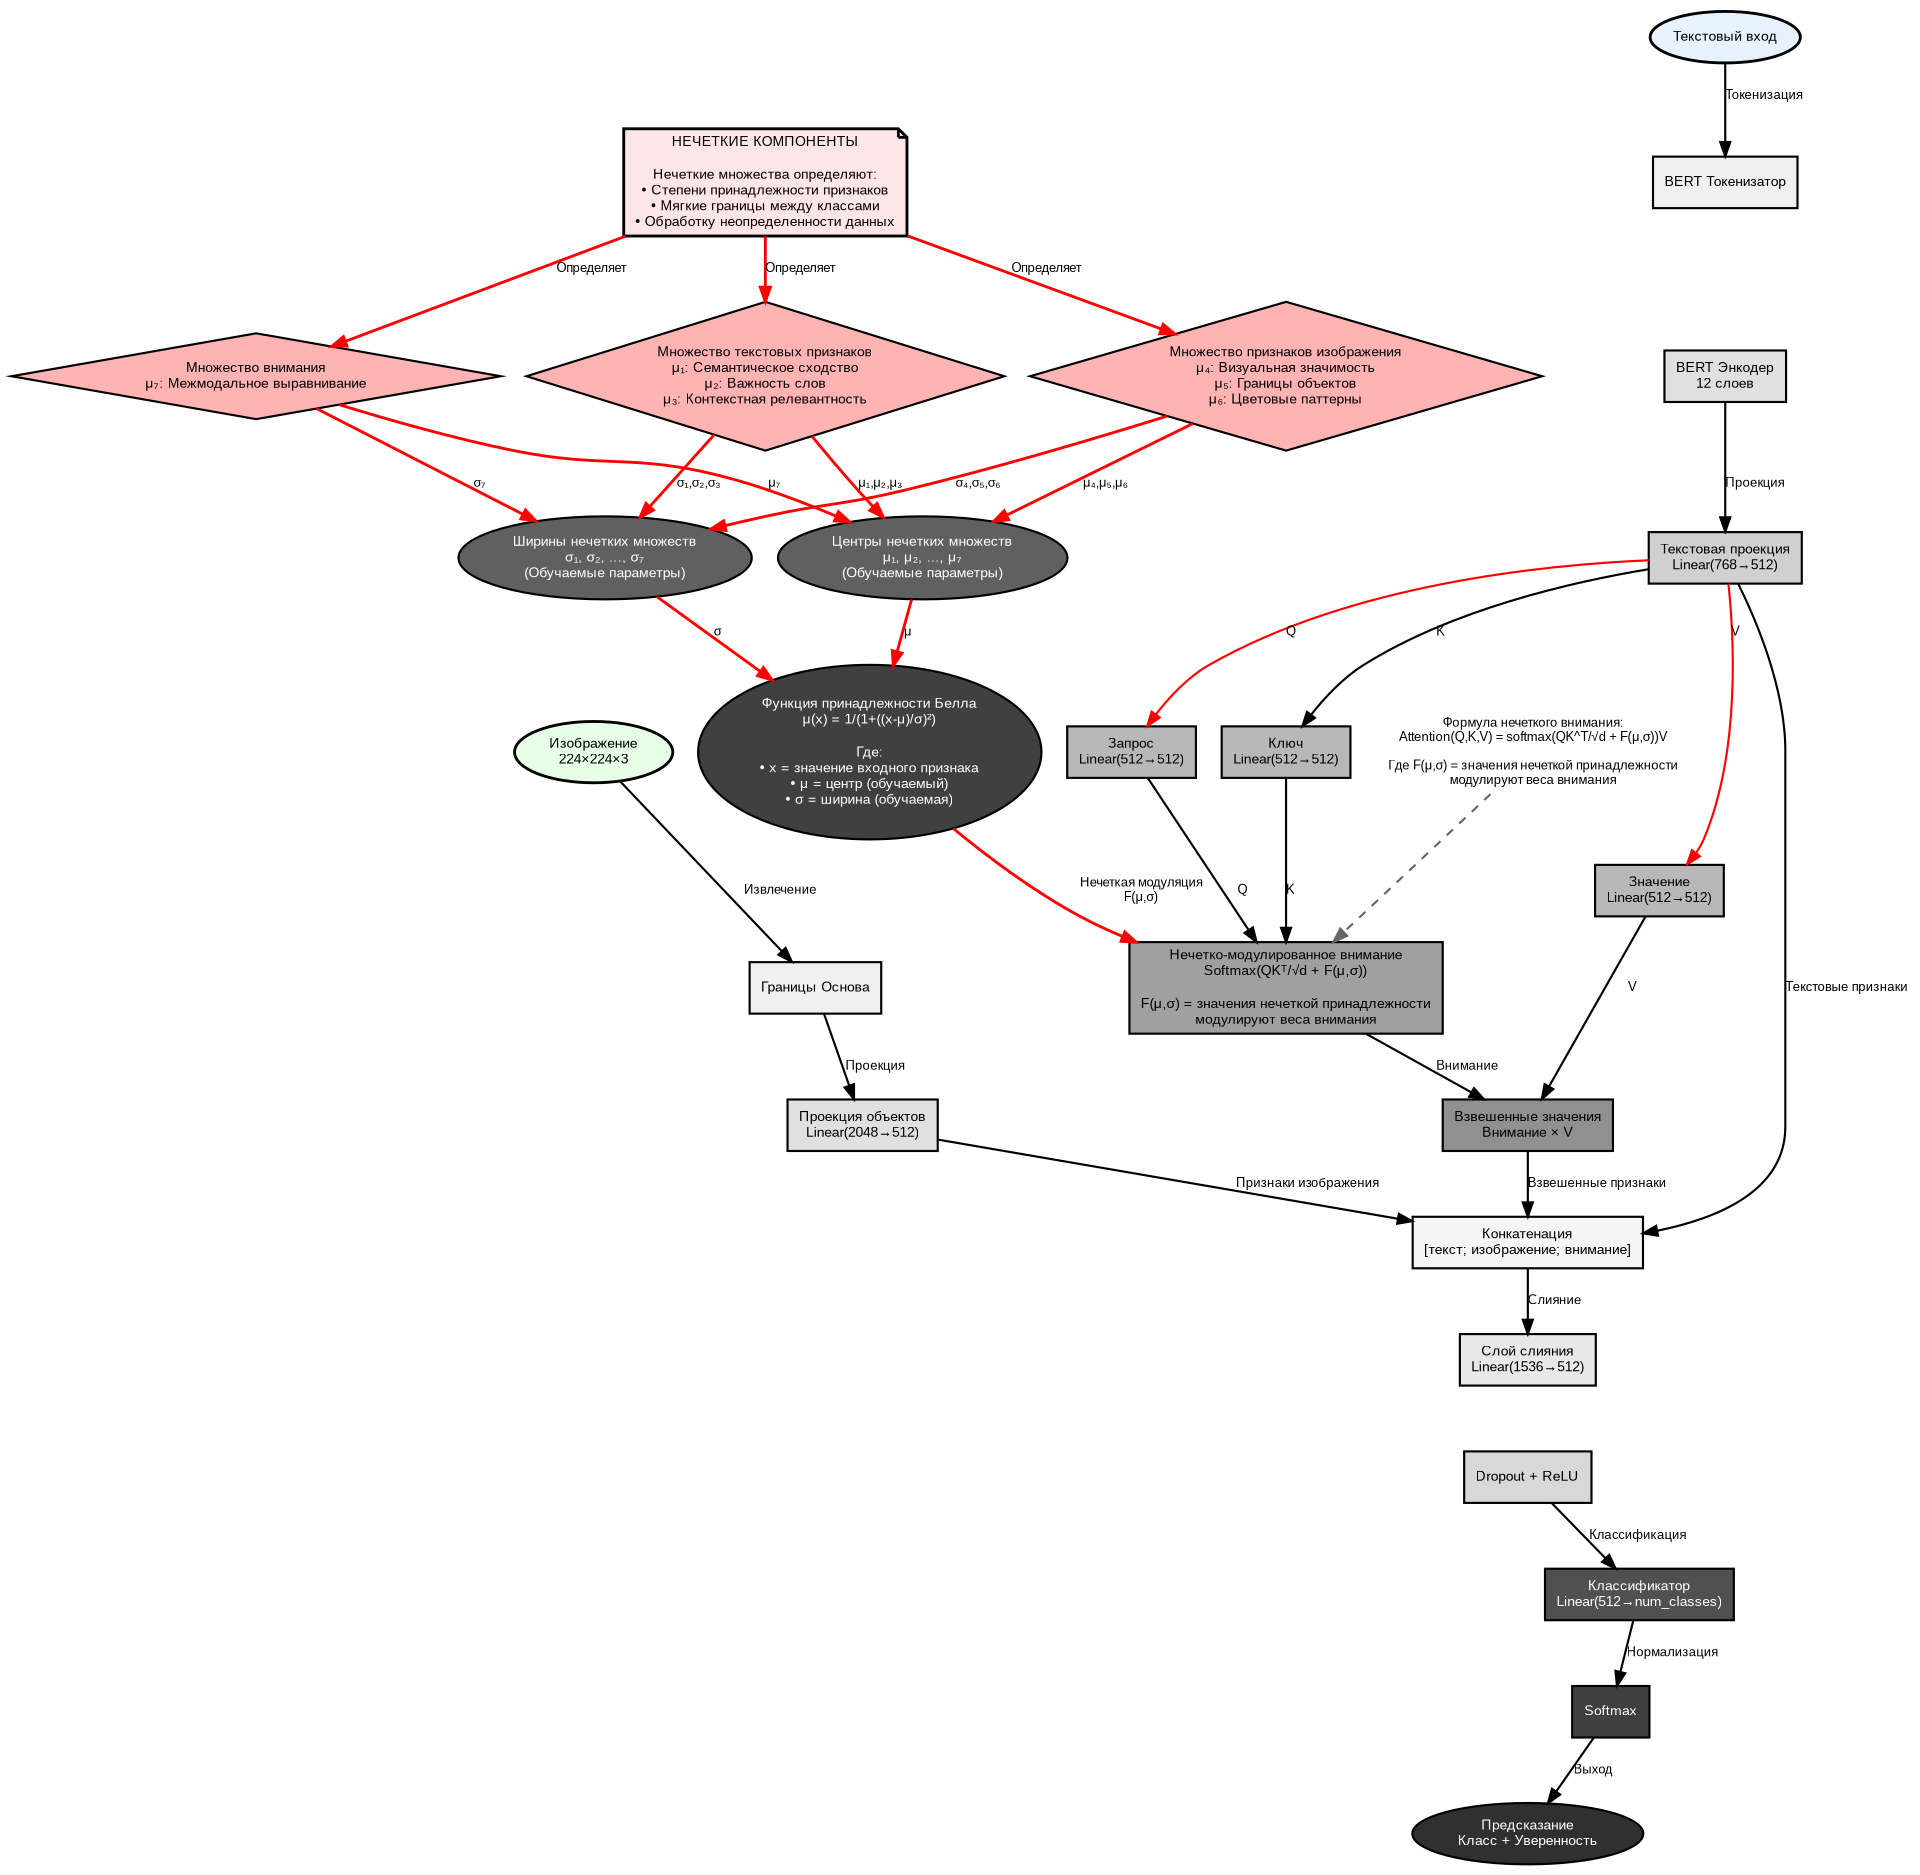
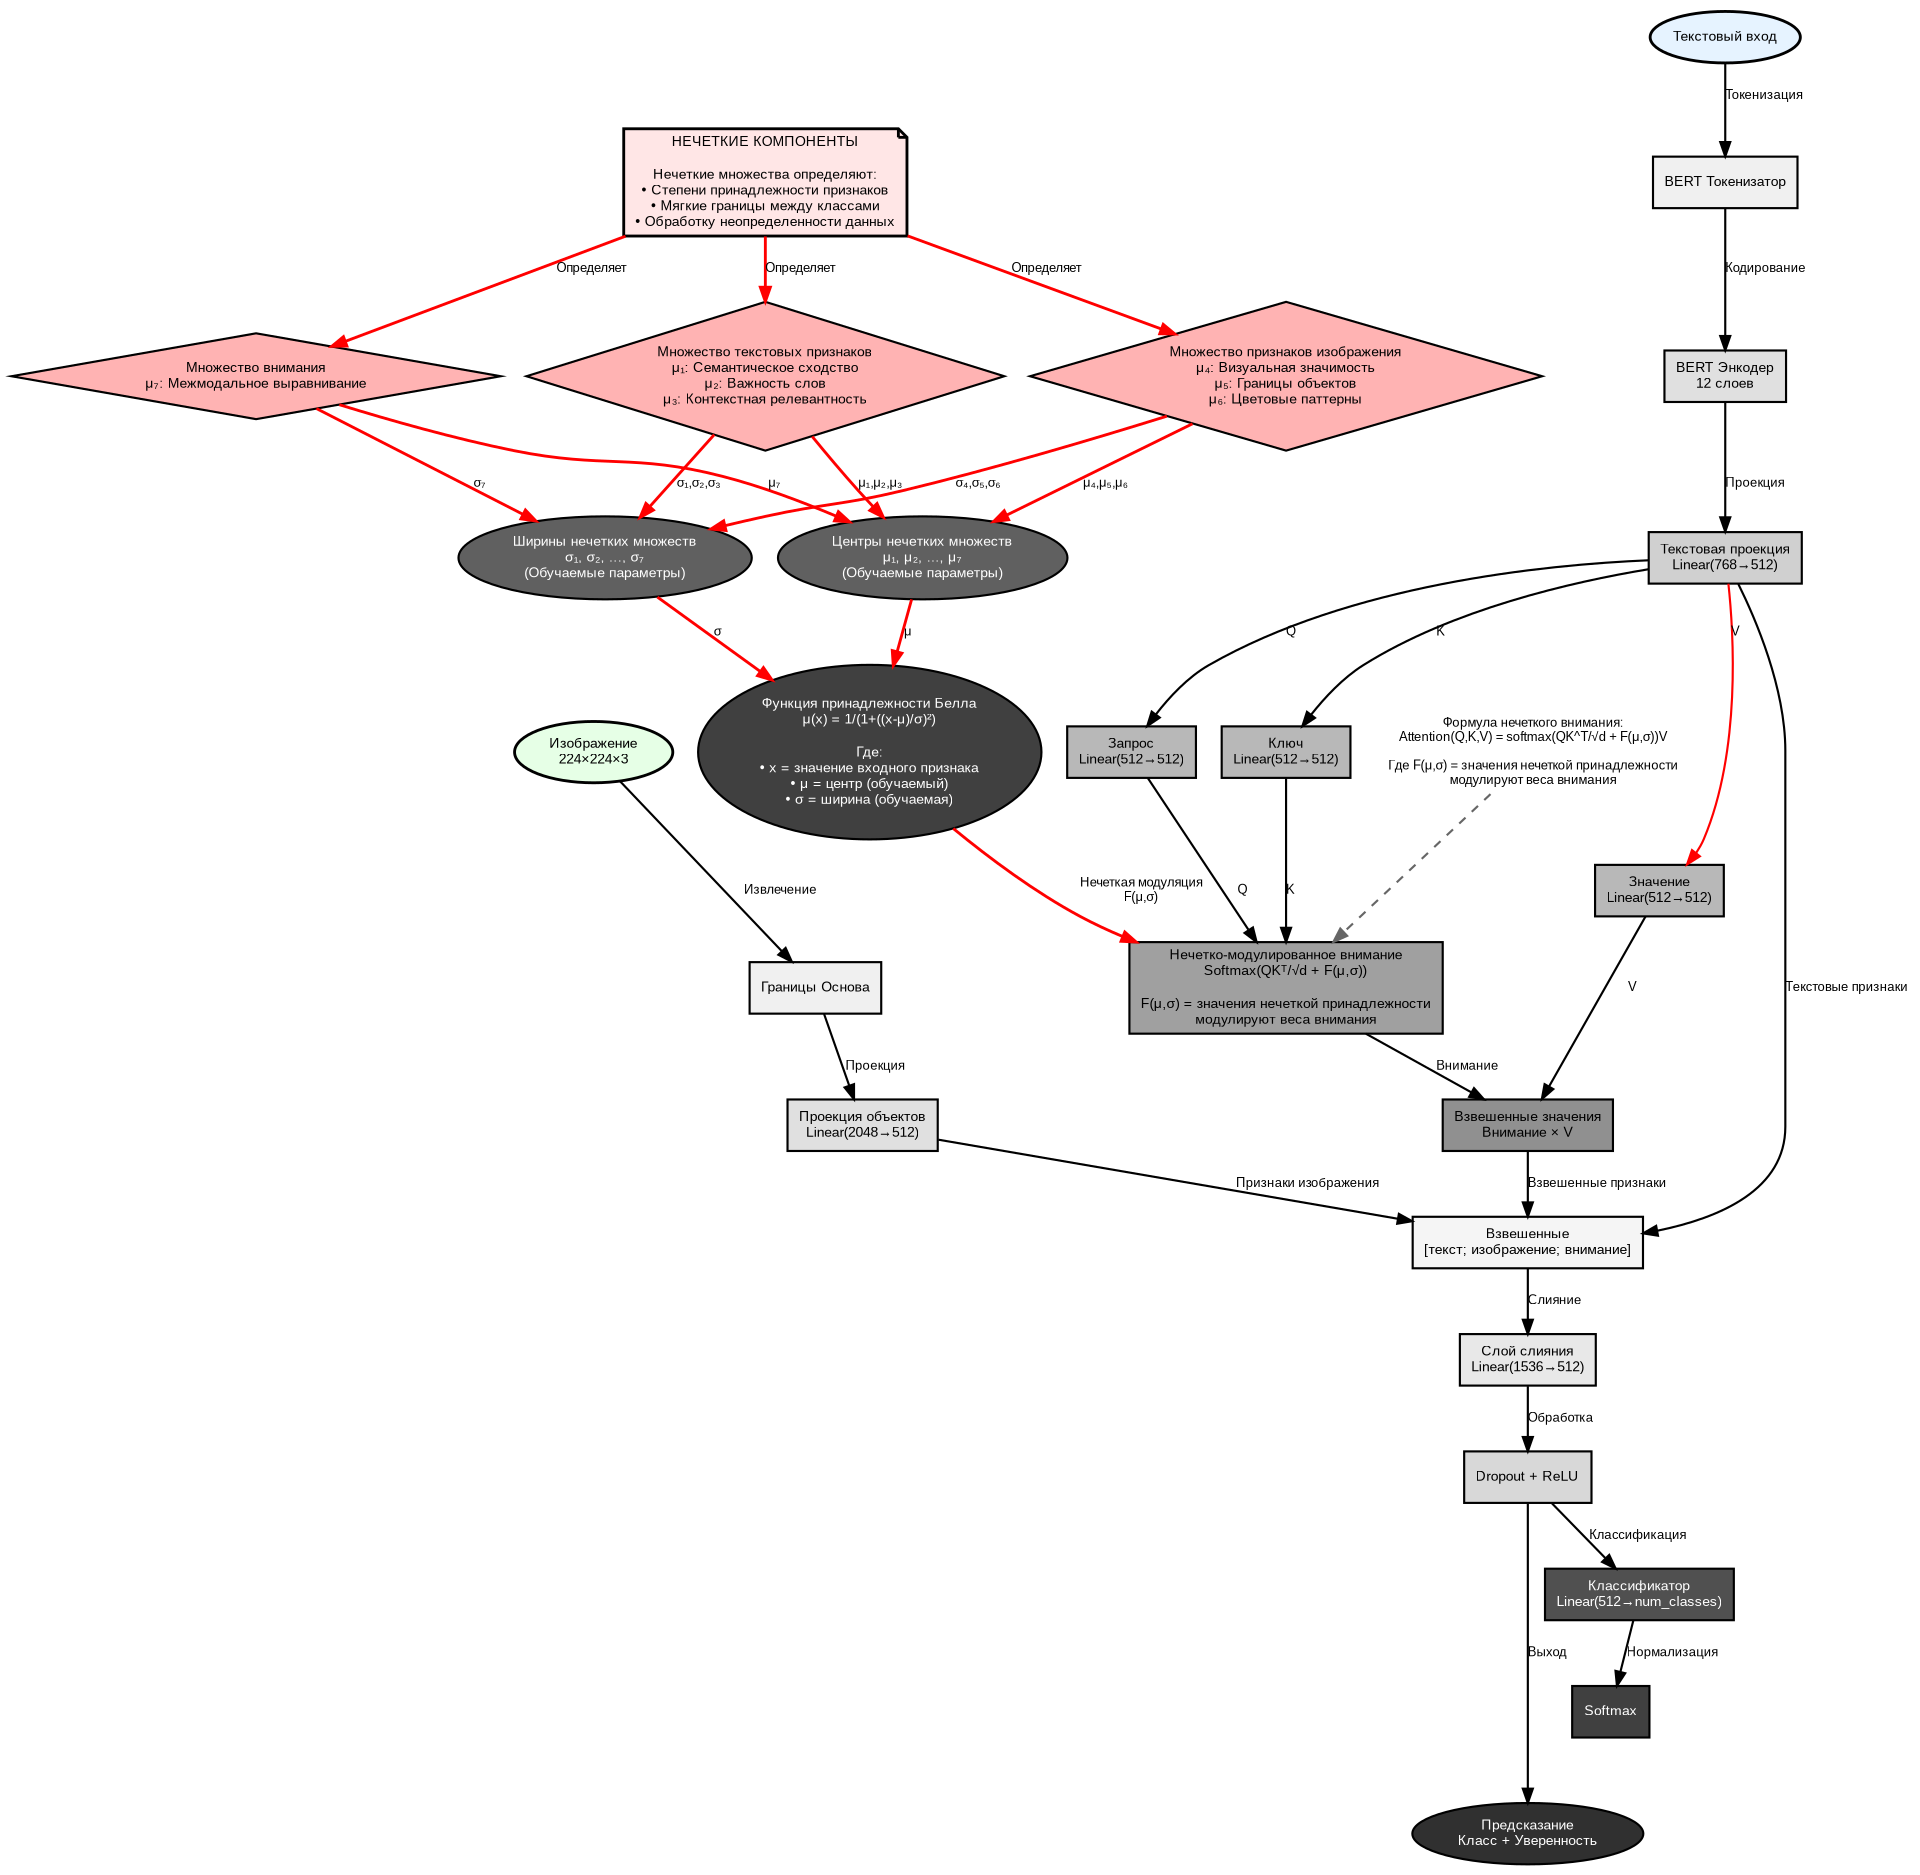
edge "BERT Токенизатор" -> "BERT Энкодер 12 слоев": added, label "Кодирование"
edge "Текстовая проекция Linear(768→512)" -> "Запрос Linear(512→512)": color #ff0000 -> #000000
node "Конкатенация [текст; изображение; внимание]": label "Конкатенация [текст; изображение; внимание]" -> "Взвешенные [текст; изображение; внимание]"
edge "Слой слияния Linear(1536→512)" -> "Dropout + ReLU": added, label "Обработка"
edge "Softmax" -> "Предсказание Класс + Уверенность": now "Dropout + ReLU" -> "Предсказание Класс + Уверенность"
